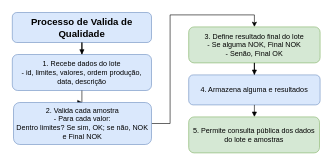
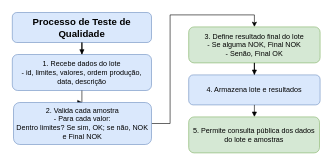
node "Processo de Valida de Qualidade": label "Processo de Valida de Qualidade" -> "Processo de Teste de Qualidade"
node "4. Armazena alguma e resultados": label "4. Armazena alguma e resultados" -> "4. Armazena lote e resultados"
